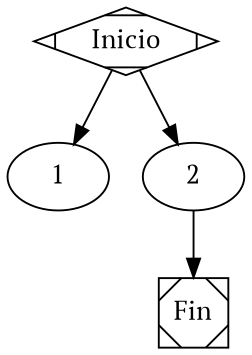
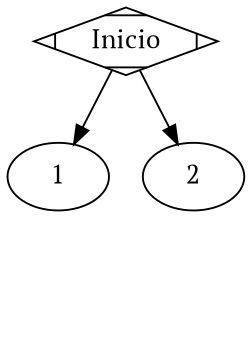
node "Fin": removed
